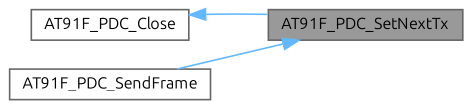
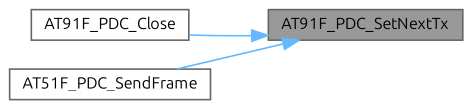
edge "AT91F_PDC_SetNextTx" -> "AT91F_PDC_Close": reversed
node "AT91F_PDC_SendFrame": label "AT91F_PDC_SendFrame" -> "AT51F_PDC_SendFrame"
